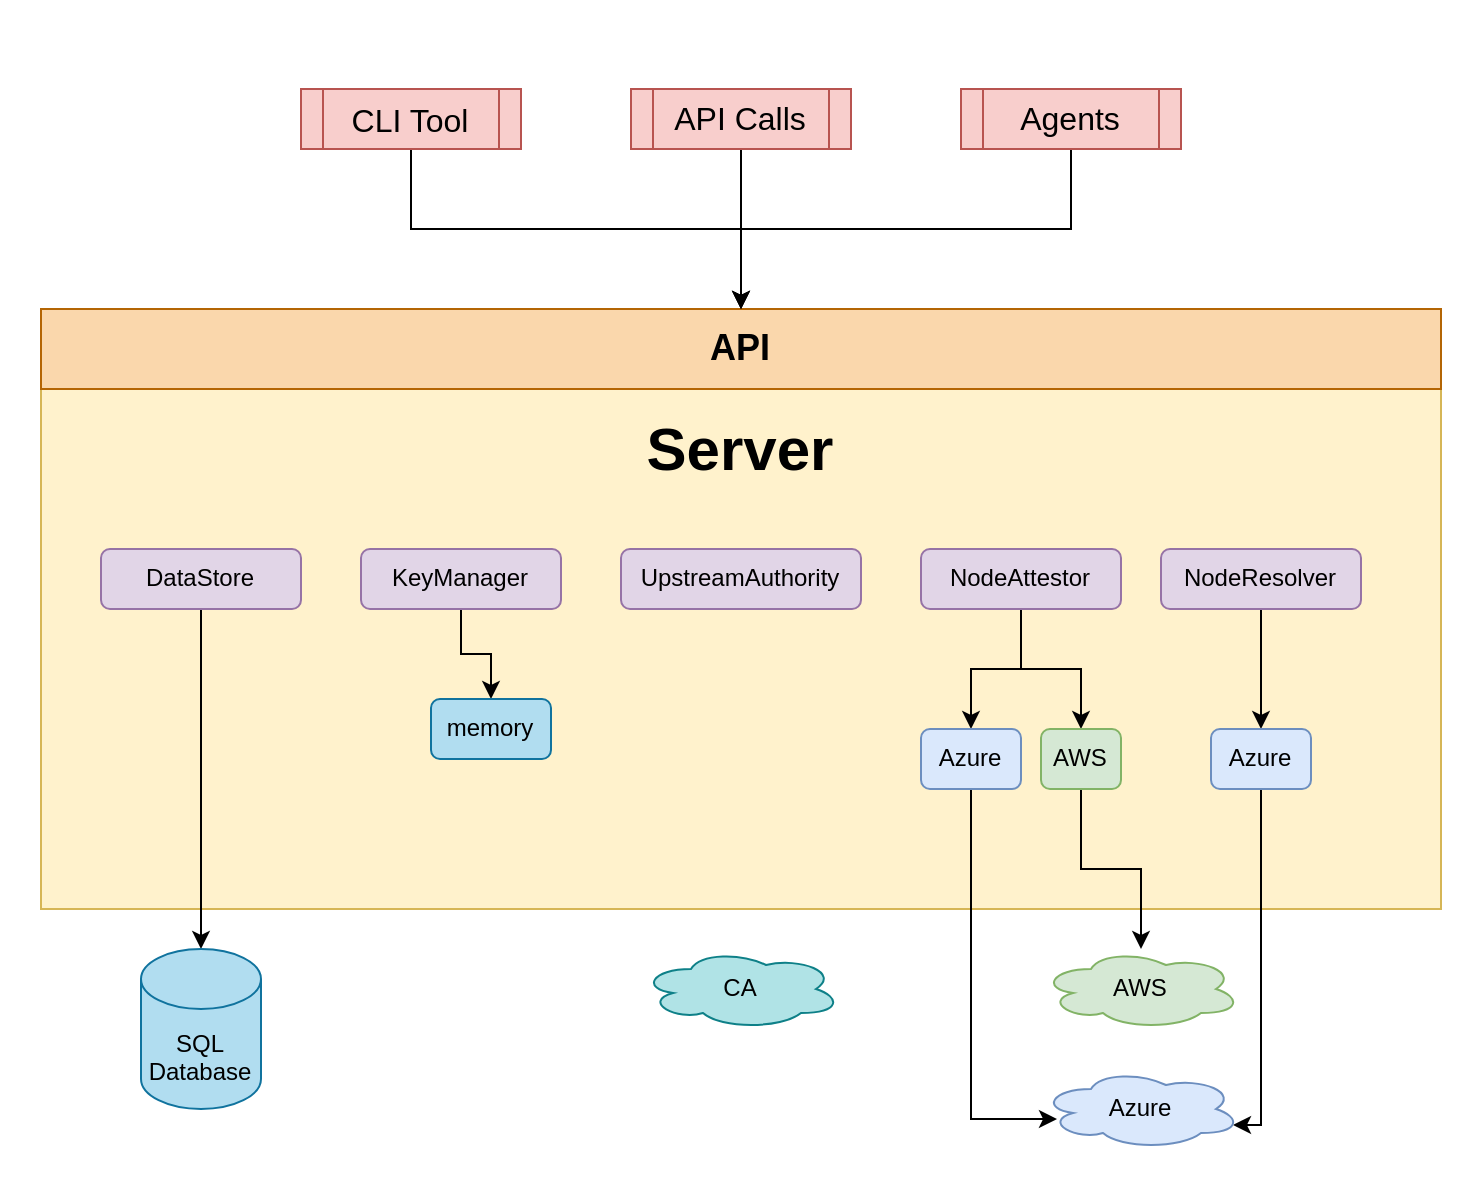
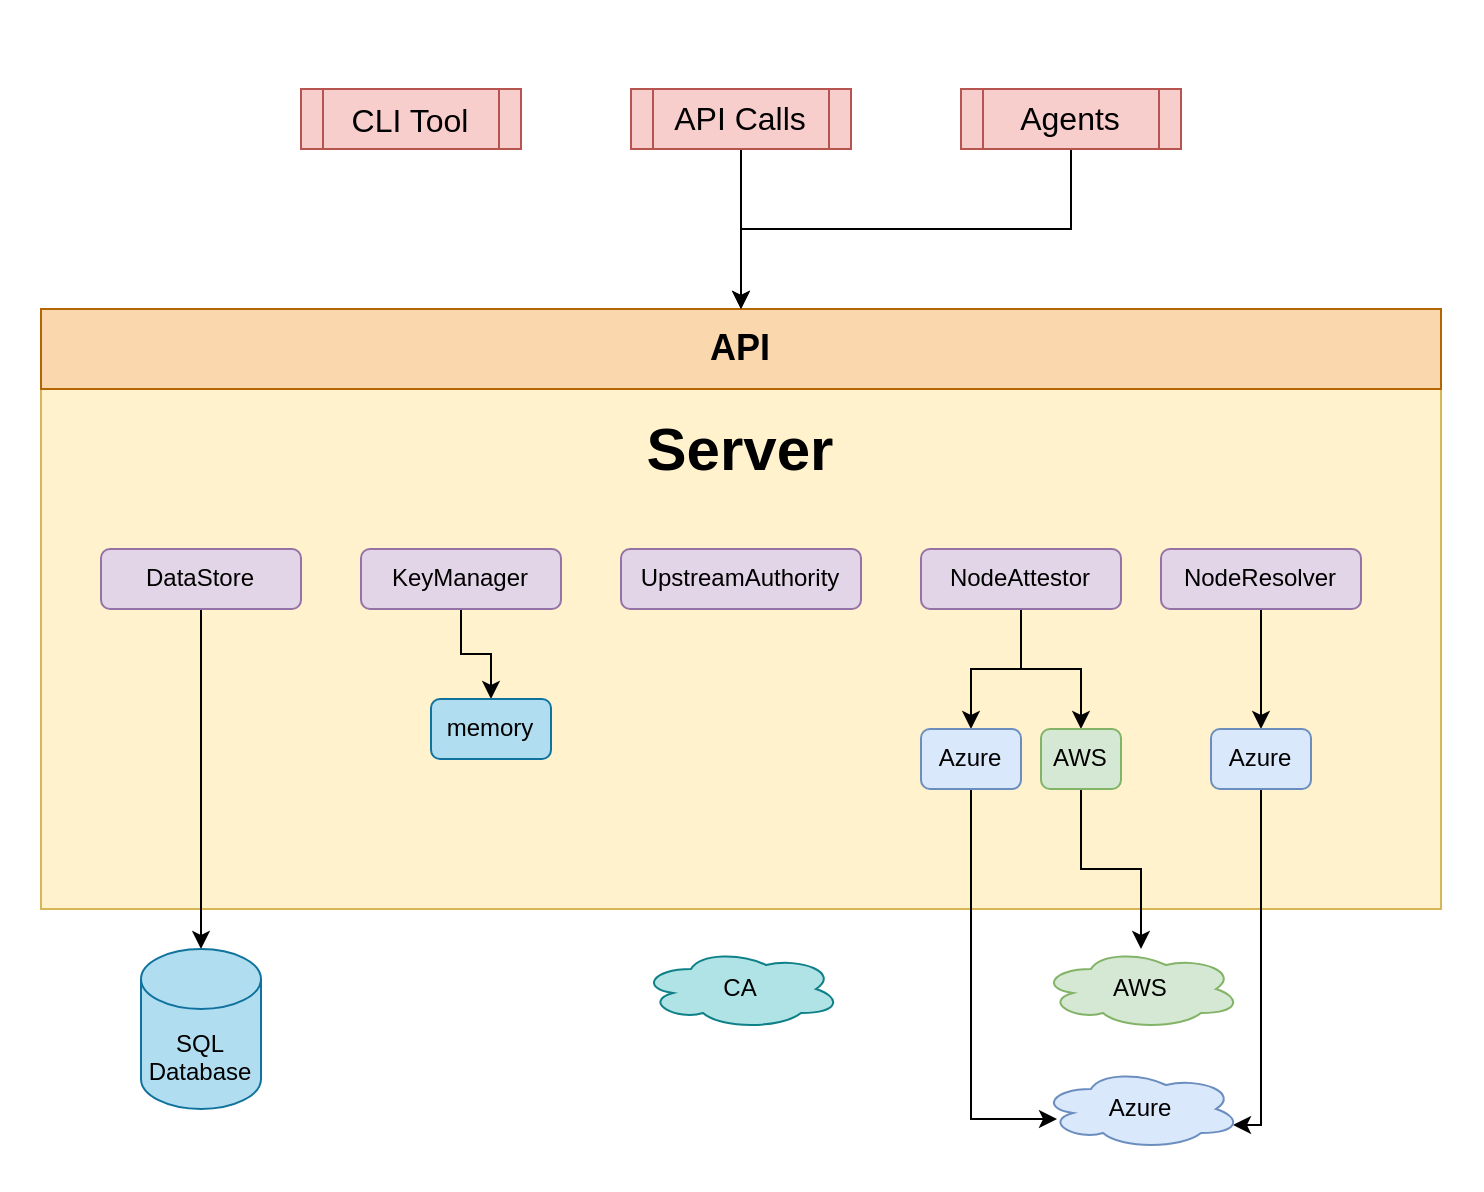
edge "CLI Tool" -> "API": removed
